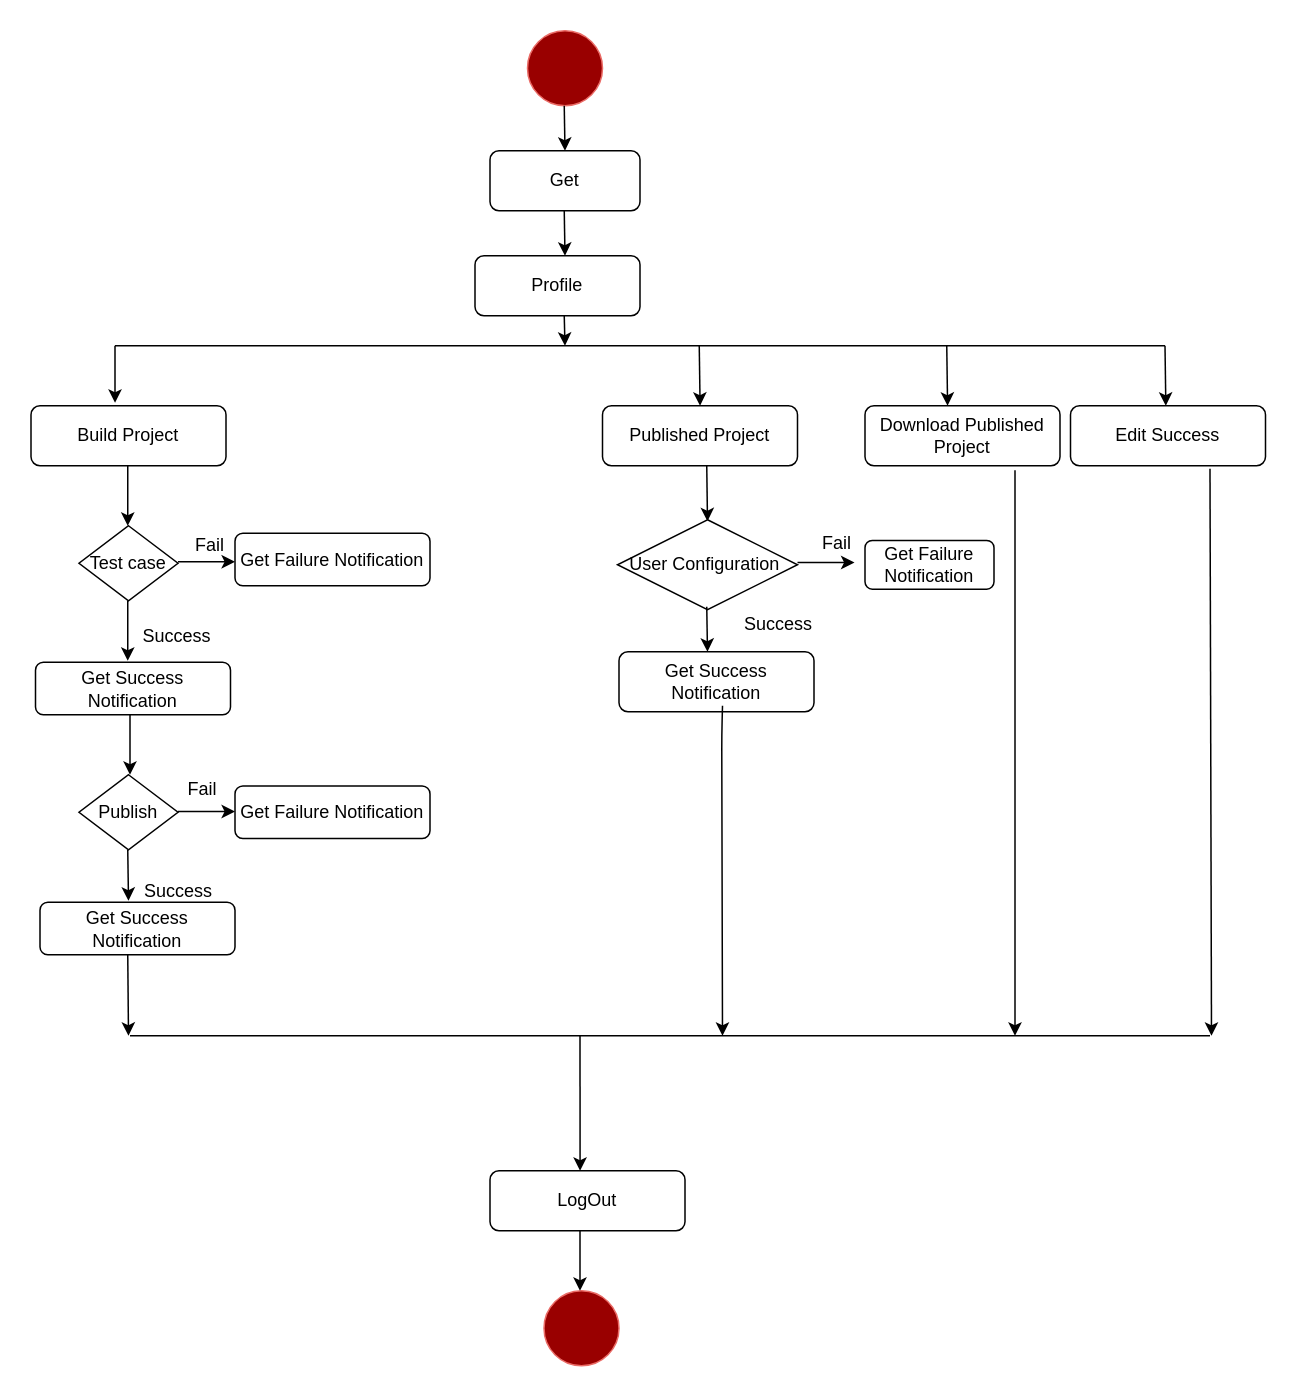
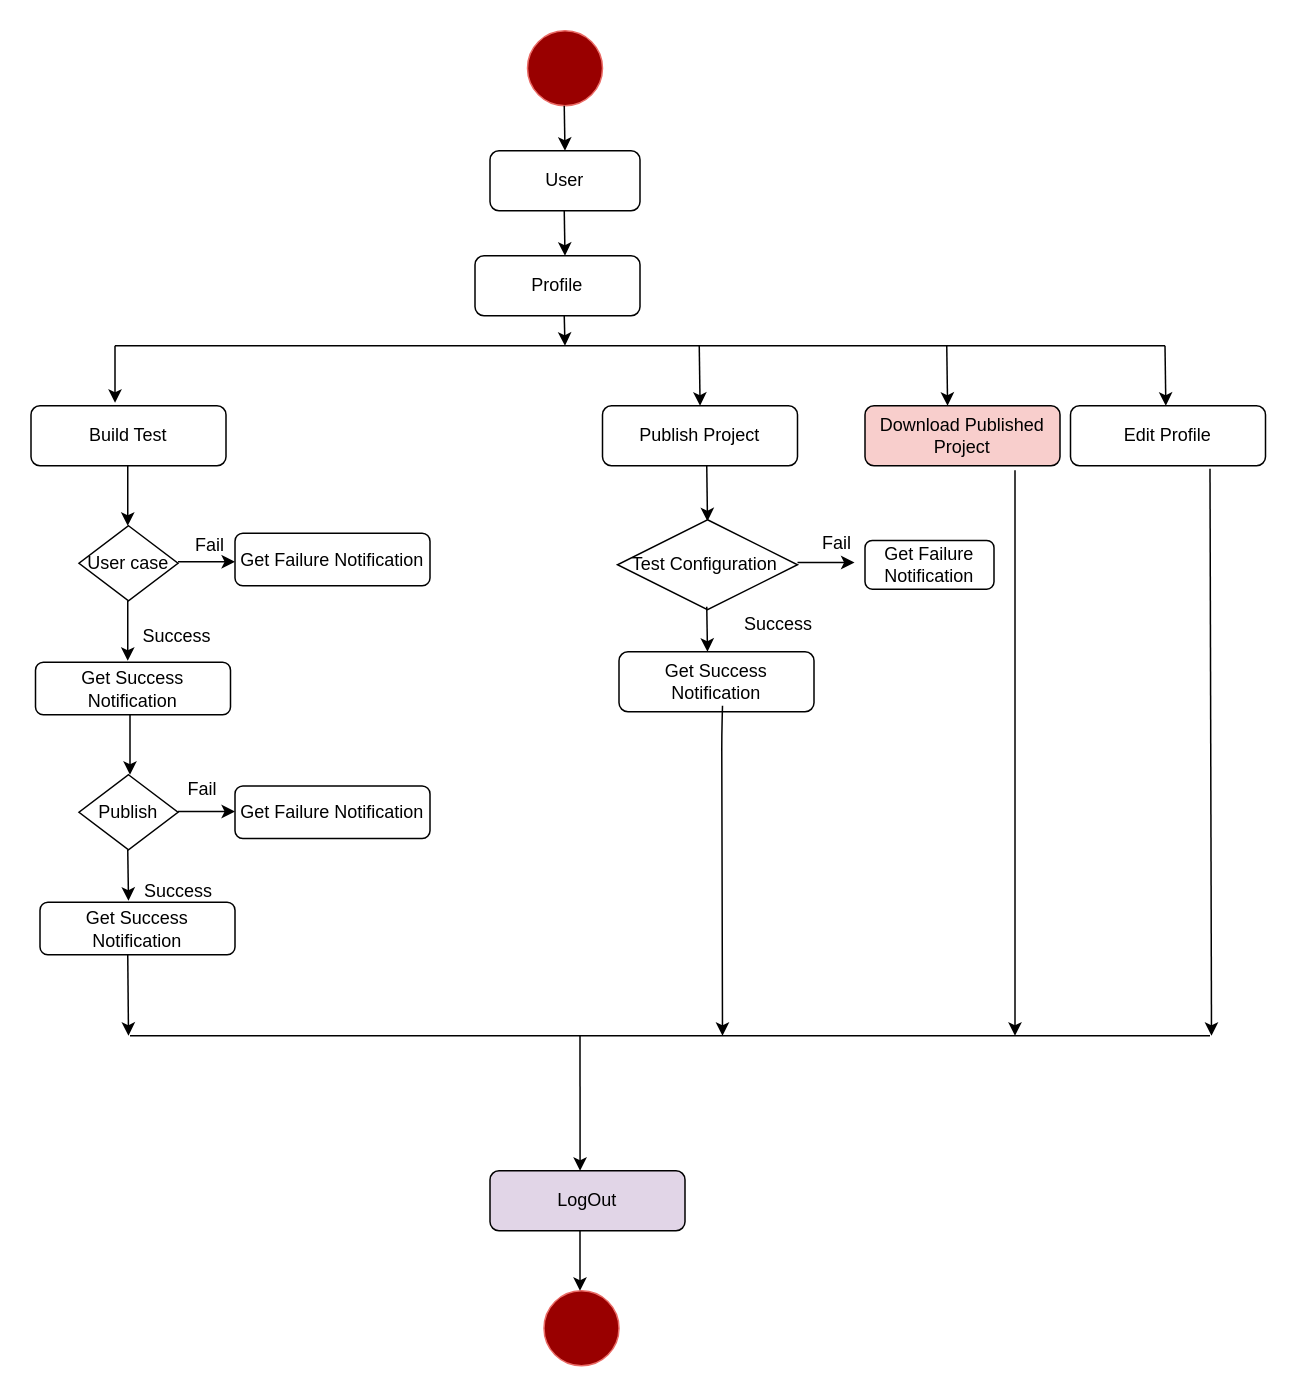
node "Get": label "Get" -> "User"
node "Build Project": label "Build Project" -> "Build Test"
node "Published Project": label "Published Project" -> "Publish Project"
node "Download Published Project": fillcolor #ffffff -> #f8cecc
node "Edit Success": label "Edit Success" -> "Edit Profile"
node "Test case": label "Test case" -> "User case"
node "User Configuration": label "User Configuration" -> "Test Configuration"
node "LogOut": fillcolor #ffffff -> #e1d5e7
